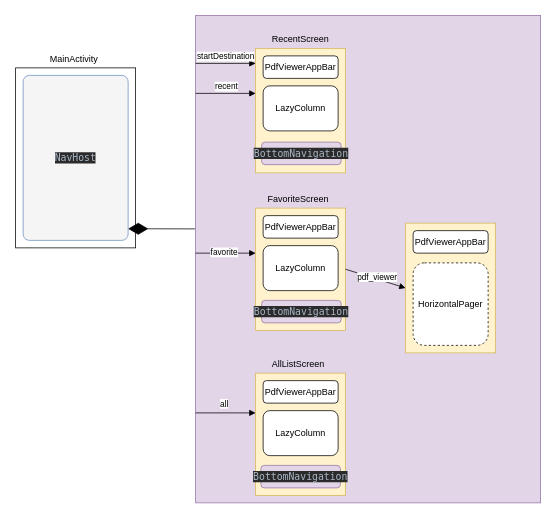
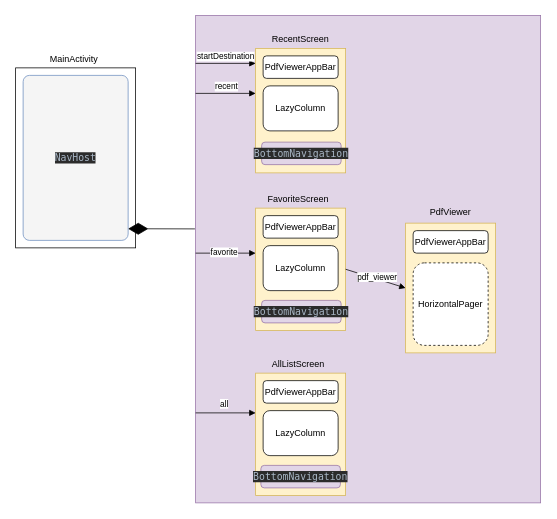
node "PdfViewer": added
